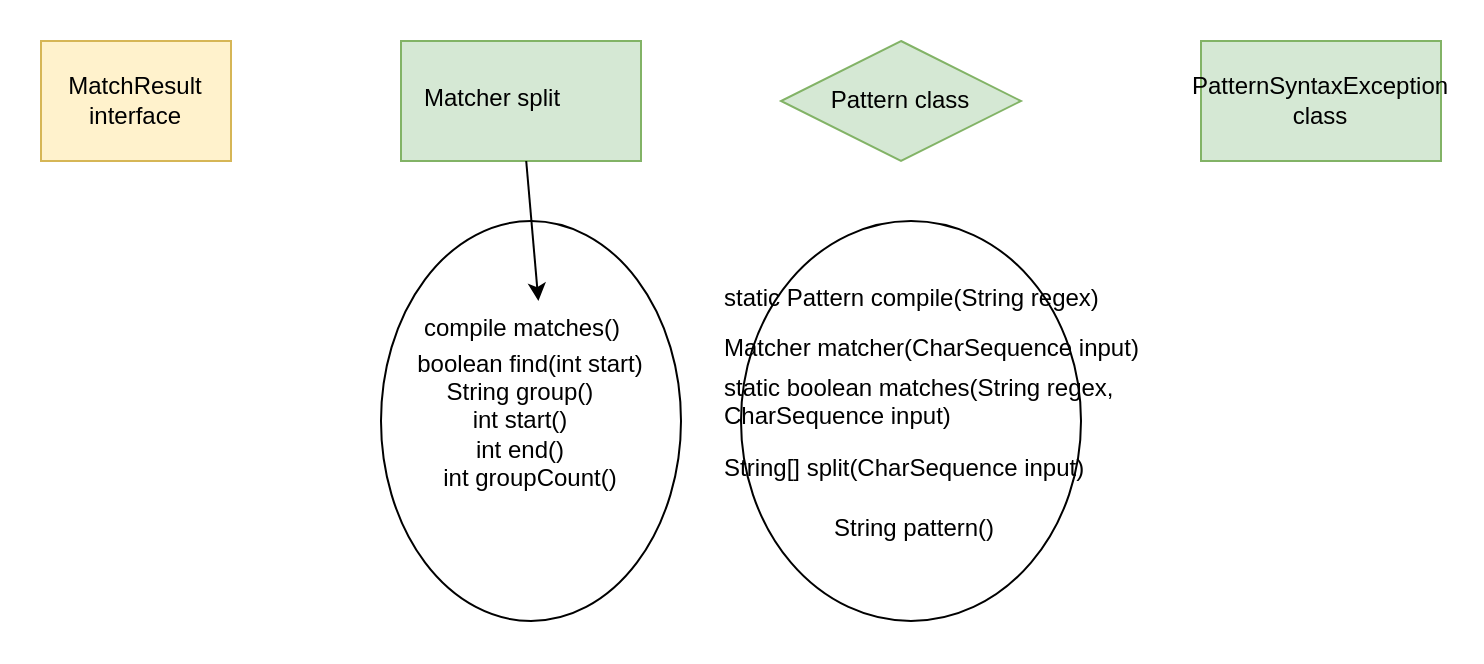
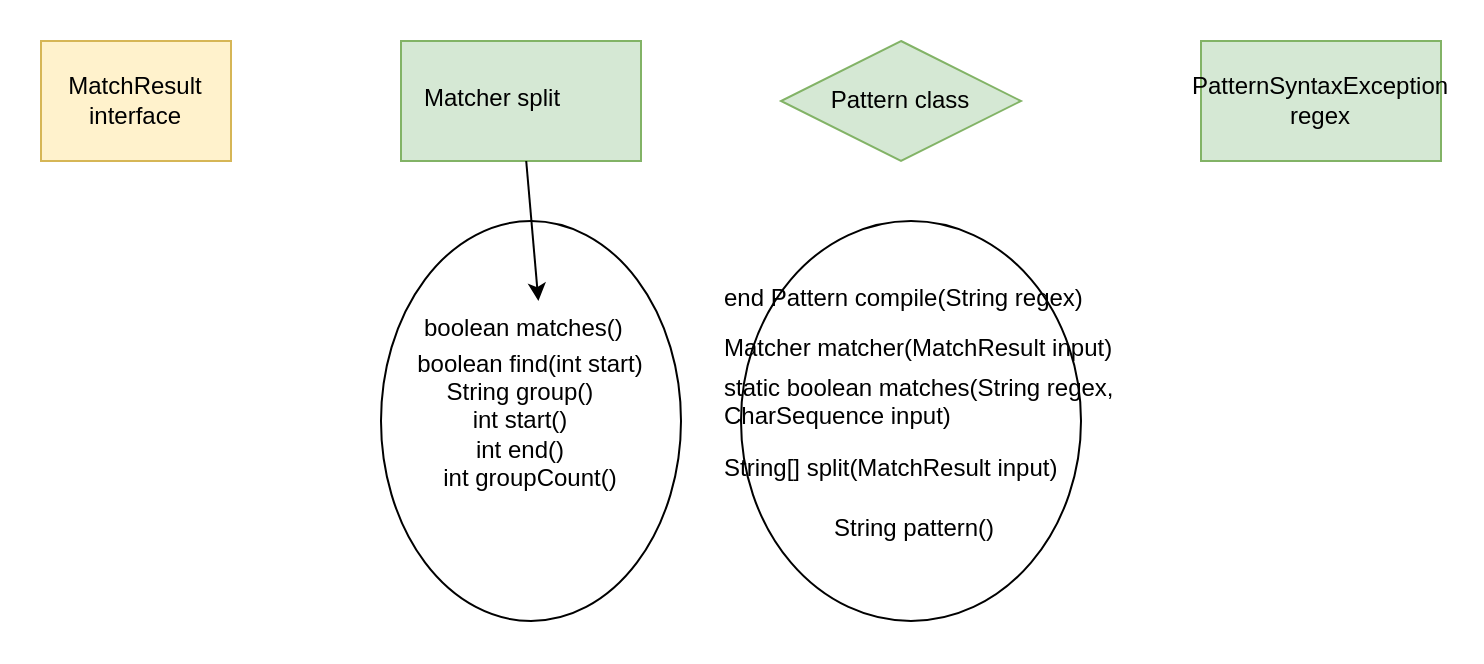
node "PatternSyntaxException class": label "PatternSyntaxException class" -> "PatternSyntaxException regex"
node "static Pattern compile(String regex)": label "static Pattern compile(String regex)" -> "end Pattern compile(String regex)"
node "compile matches()": label "compile matches()" -> "boolean matches()"
node "Matcher matcher(CharSequence input)": label "Matcher matcher(CharSequence input)" -> "Matcher matcher(MatchResult input)"
node "String[] split(CharSequence input)": label "String[] split(CharSequence input)" -> "String[] split(MatchResult input)"
